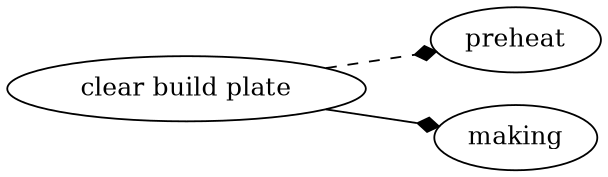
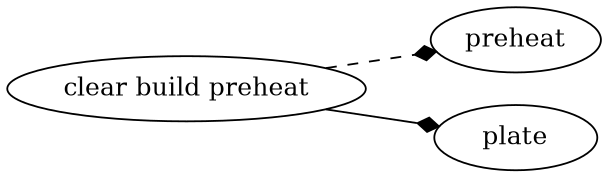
node "clear build plate": label "clear build plate" -> "clear build preheat"
node "making": label "making" -> "plate"
